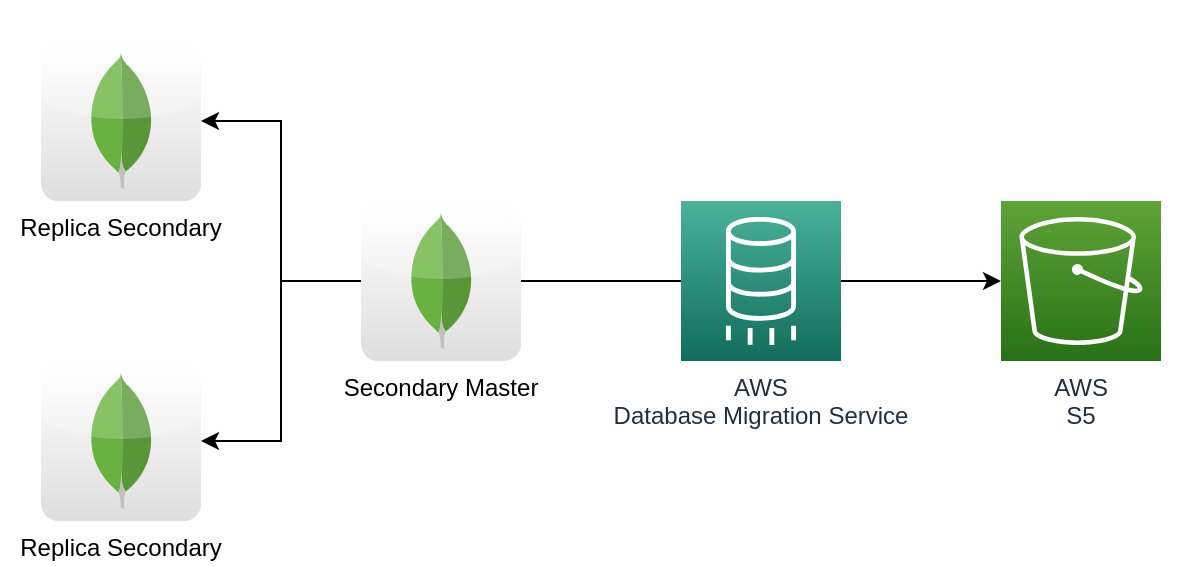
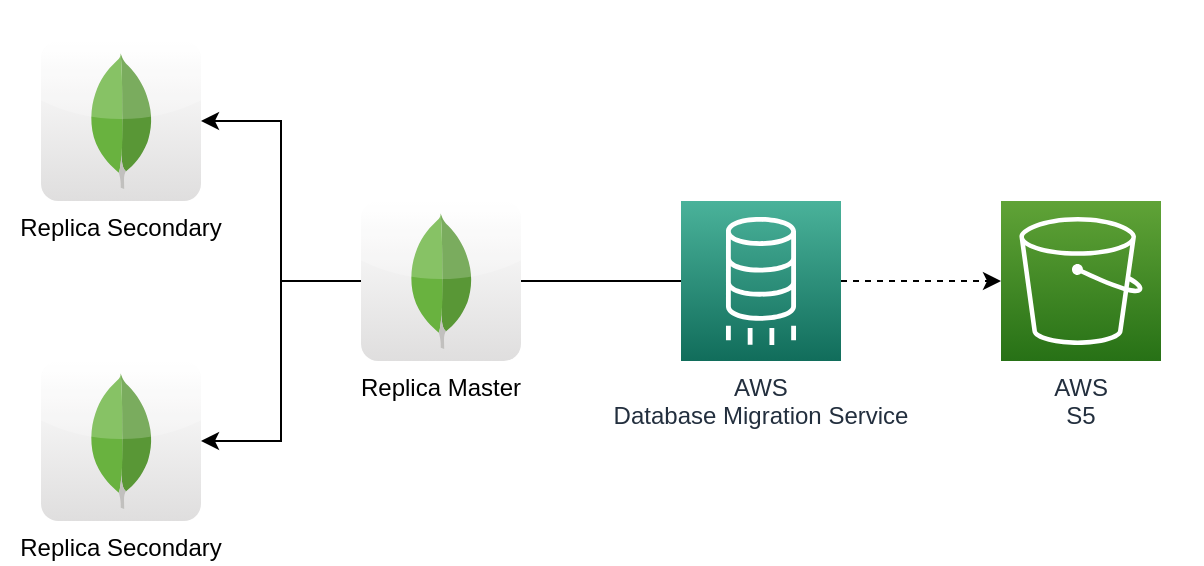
edge "AWS Database Migration Service" -> "AWS S5": style solid -> dashed
node "Secondary Master": label "Secondary Master" -> "Replica Master"
